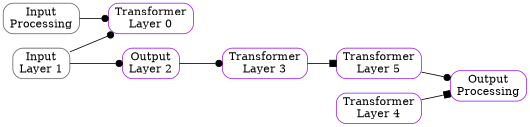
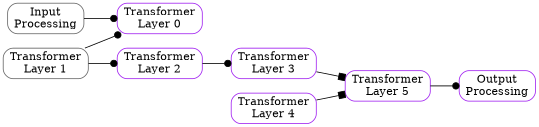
node "Input Layer 1": label "Input Layer 1" -> "Transformer Layer 1"
node "Output Layer 2": label "Output Layer 2" -> "Transformer Layer 2"
edge "Transformer Layer 4" -> "Output Processing": now "Transformer Layer 4" -> "Transformer Layer 5"
